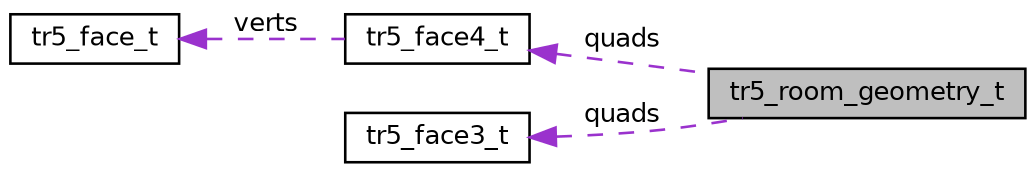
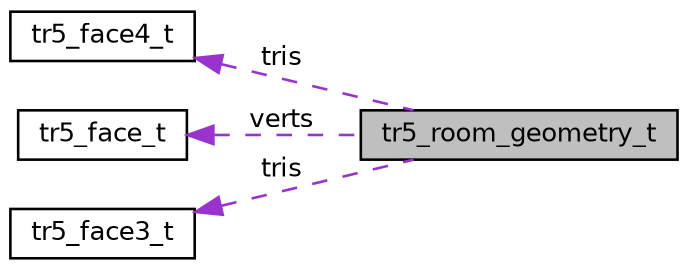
edge "tr5_face4_t" -> "tr5_face_t": now "tr5_room_geometry_t" -> "tr5_face_t"
edge "tr5_room_geometry_t" -> "tr5_face4_t": label " quads" -> " tris"
edge "tr5_room_geometry_t" -> "tr5_face3_t": label " quads" -> " tris"
